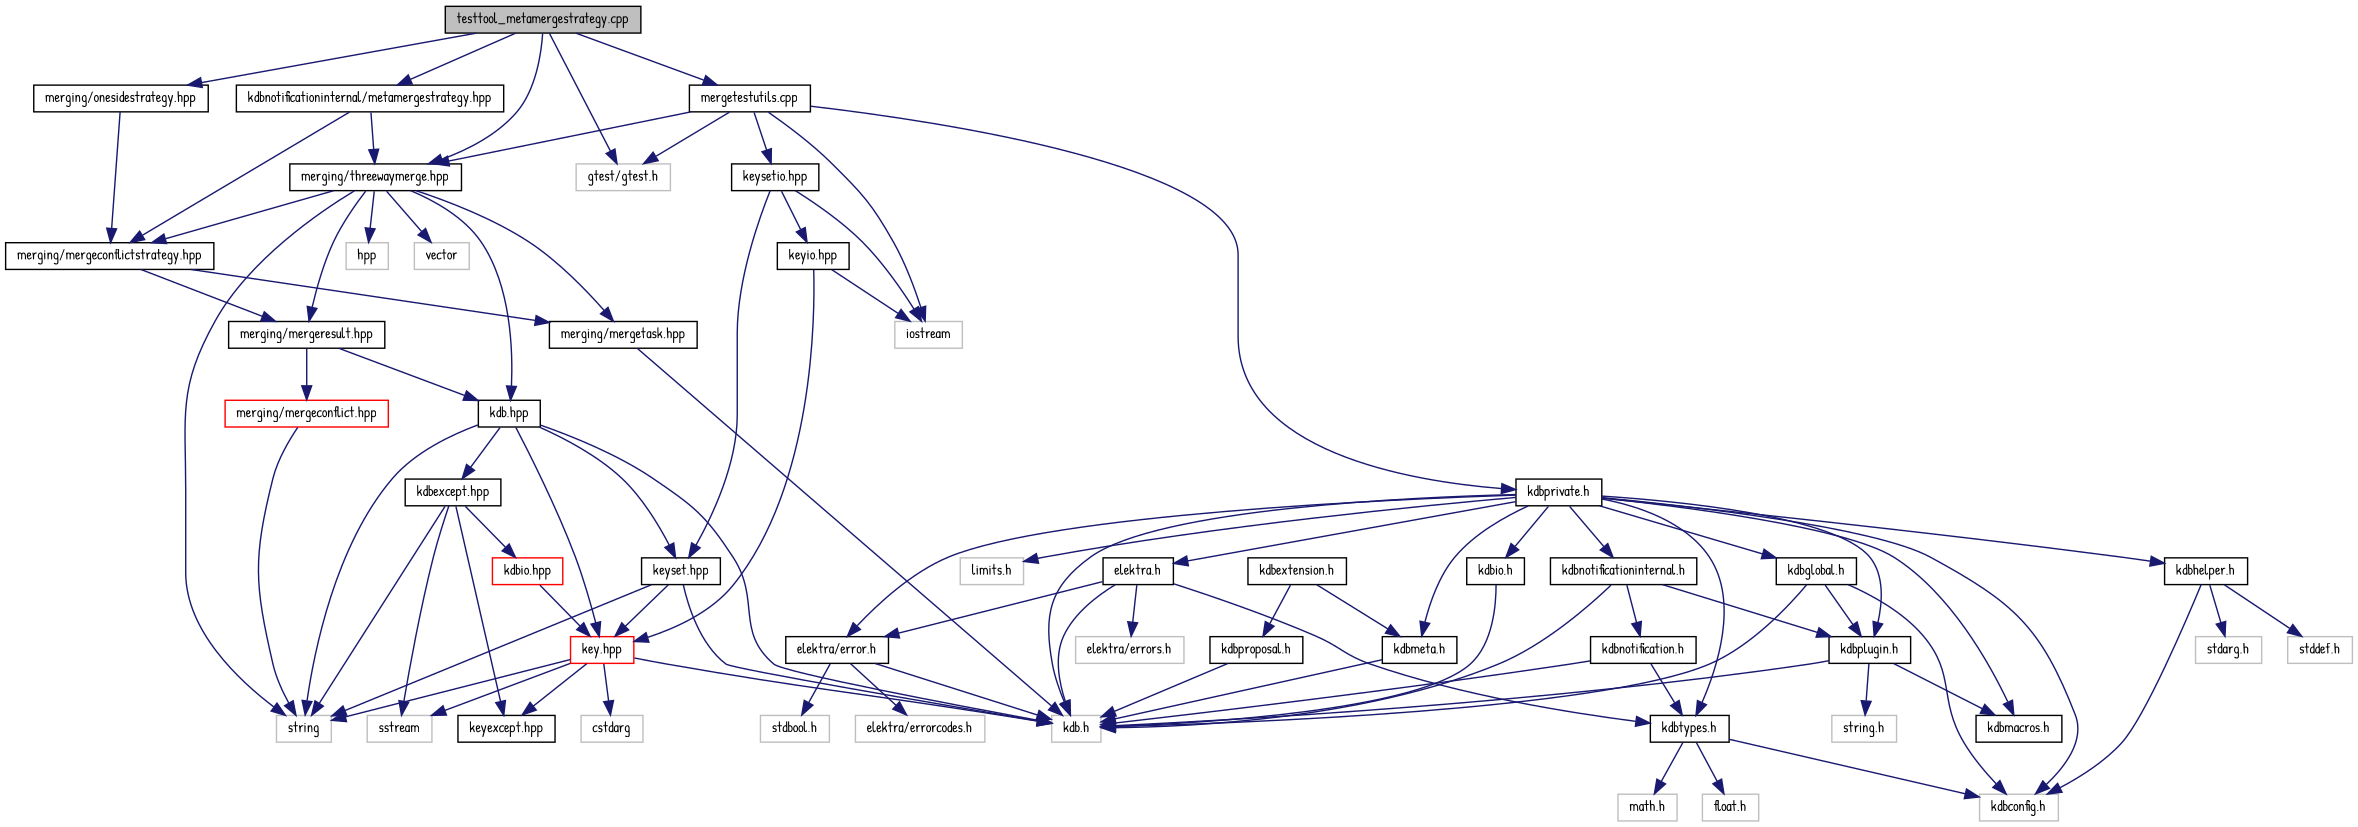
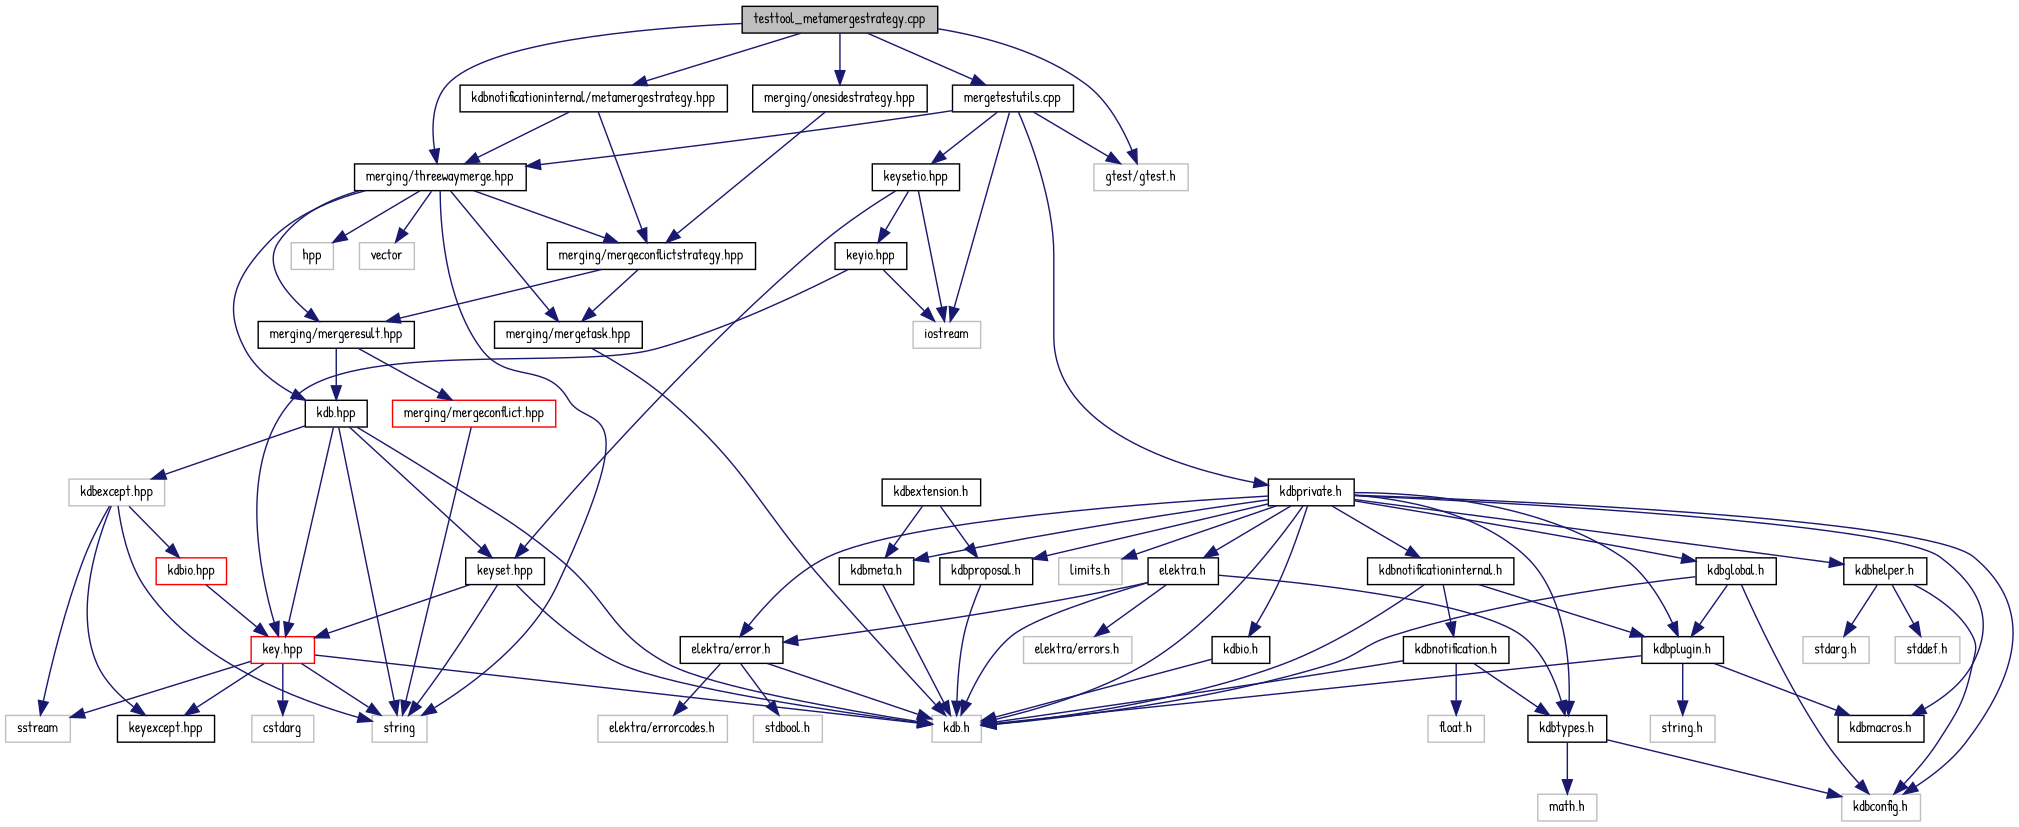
node "kdbexcept.hpp": color black -> grey75
edge "kdbprivate.h" -> "kdbproposal.h": added
edge "kdbtypes.h" -> "float.h": now "kdbnotification.h" -> "float.h"
